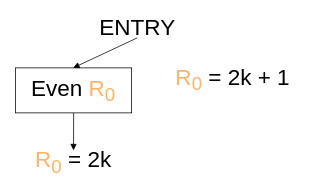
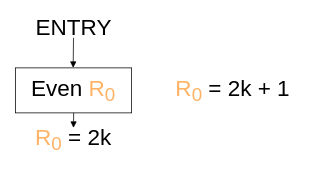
node "ENTRY": moved (137, 27) -> (74, 27)
node "R0 = 2k + 1": moved (233, 79) -> (233, 90)
node "R0 = 2k": moved (74, 162) -> (74, 139)
